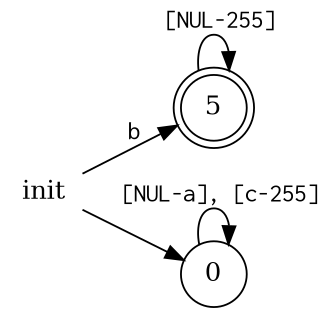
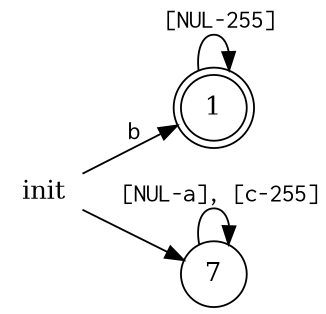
node "5": label "5" -> "1"
node "0": label "0" -> "7"
